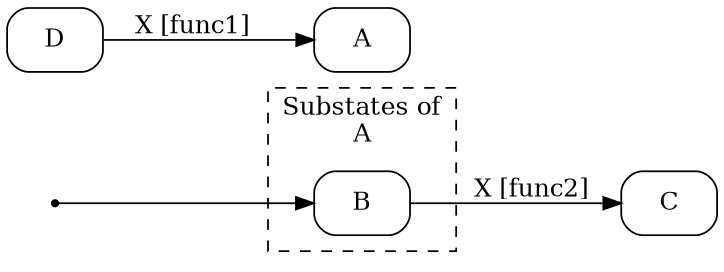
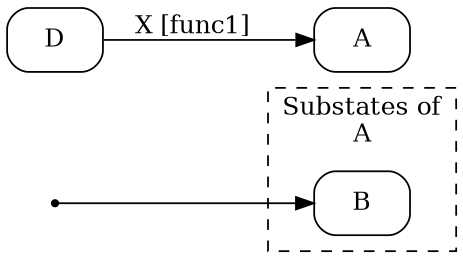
node "C": removed
